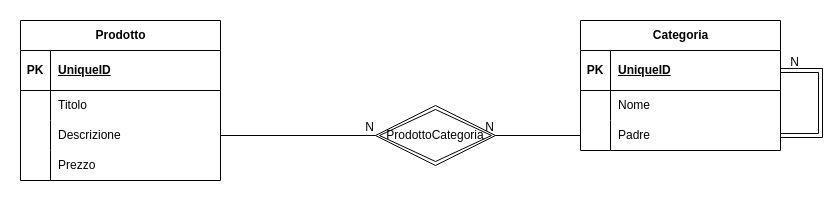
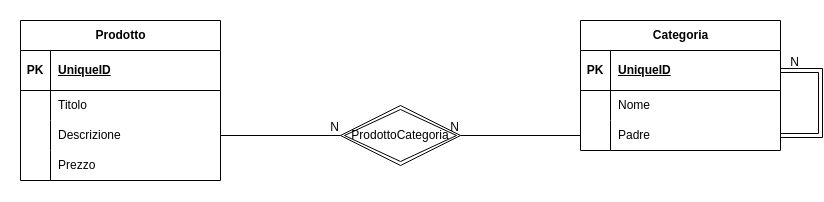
node "ProdottoCategoria": moved (436, 136) -> (401, 136)
